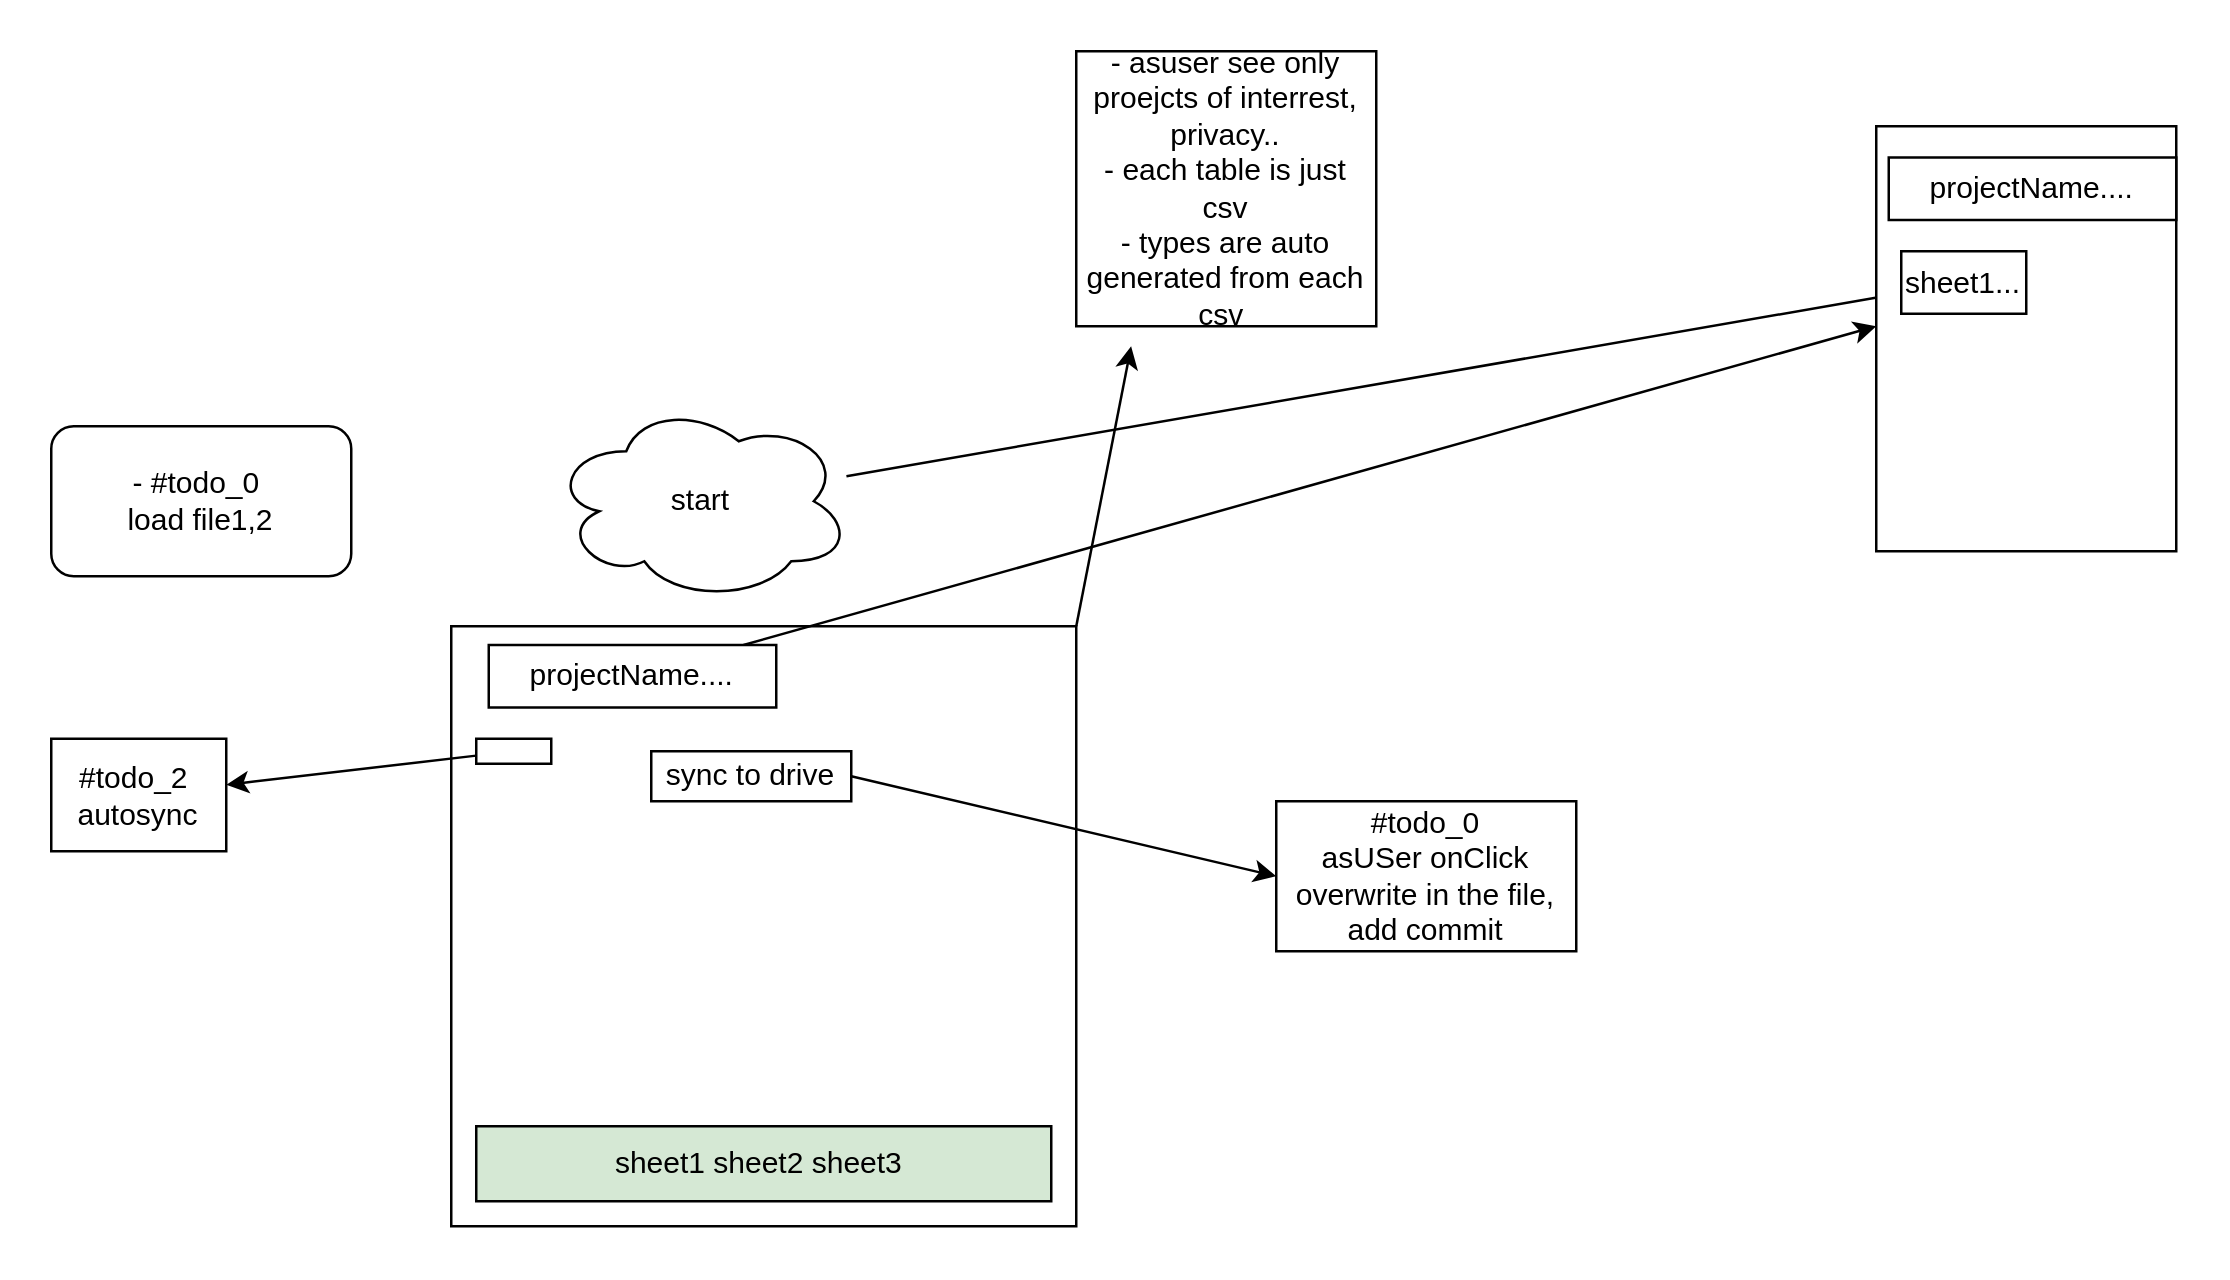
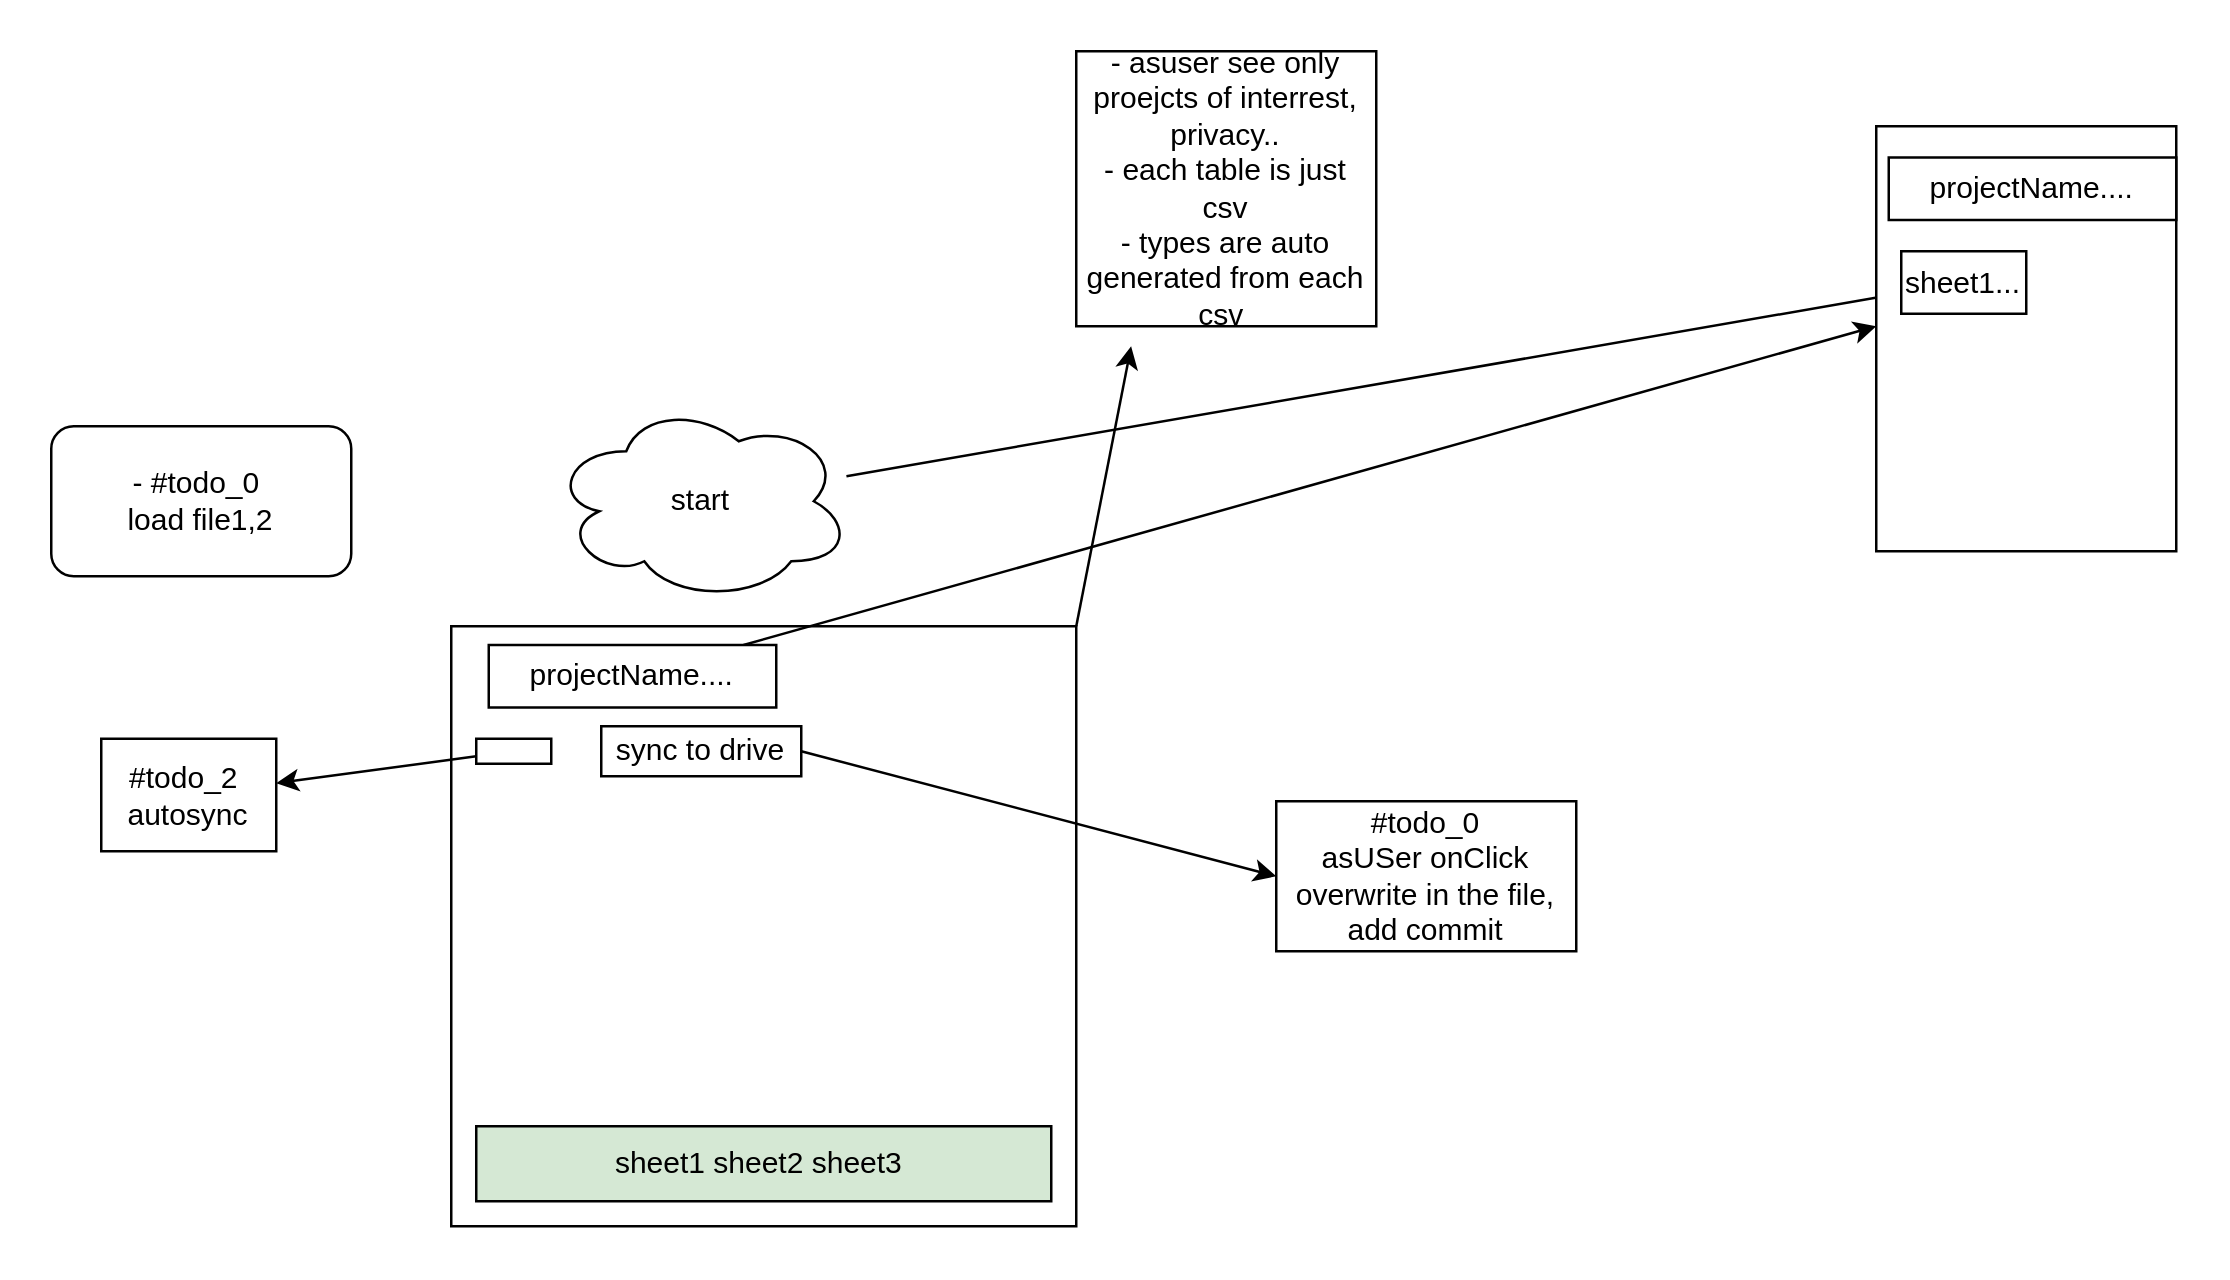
node "sync to drive": moved (751, 776) -> (701, 751)
node "#todo_2 autosync": moved (139, 795) -> (189, 795)
